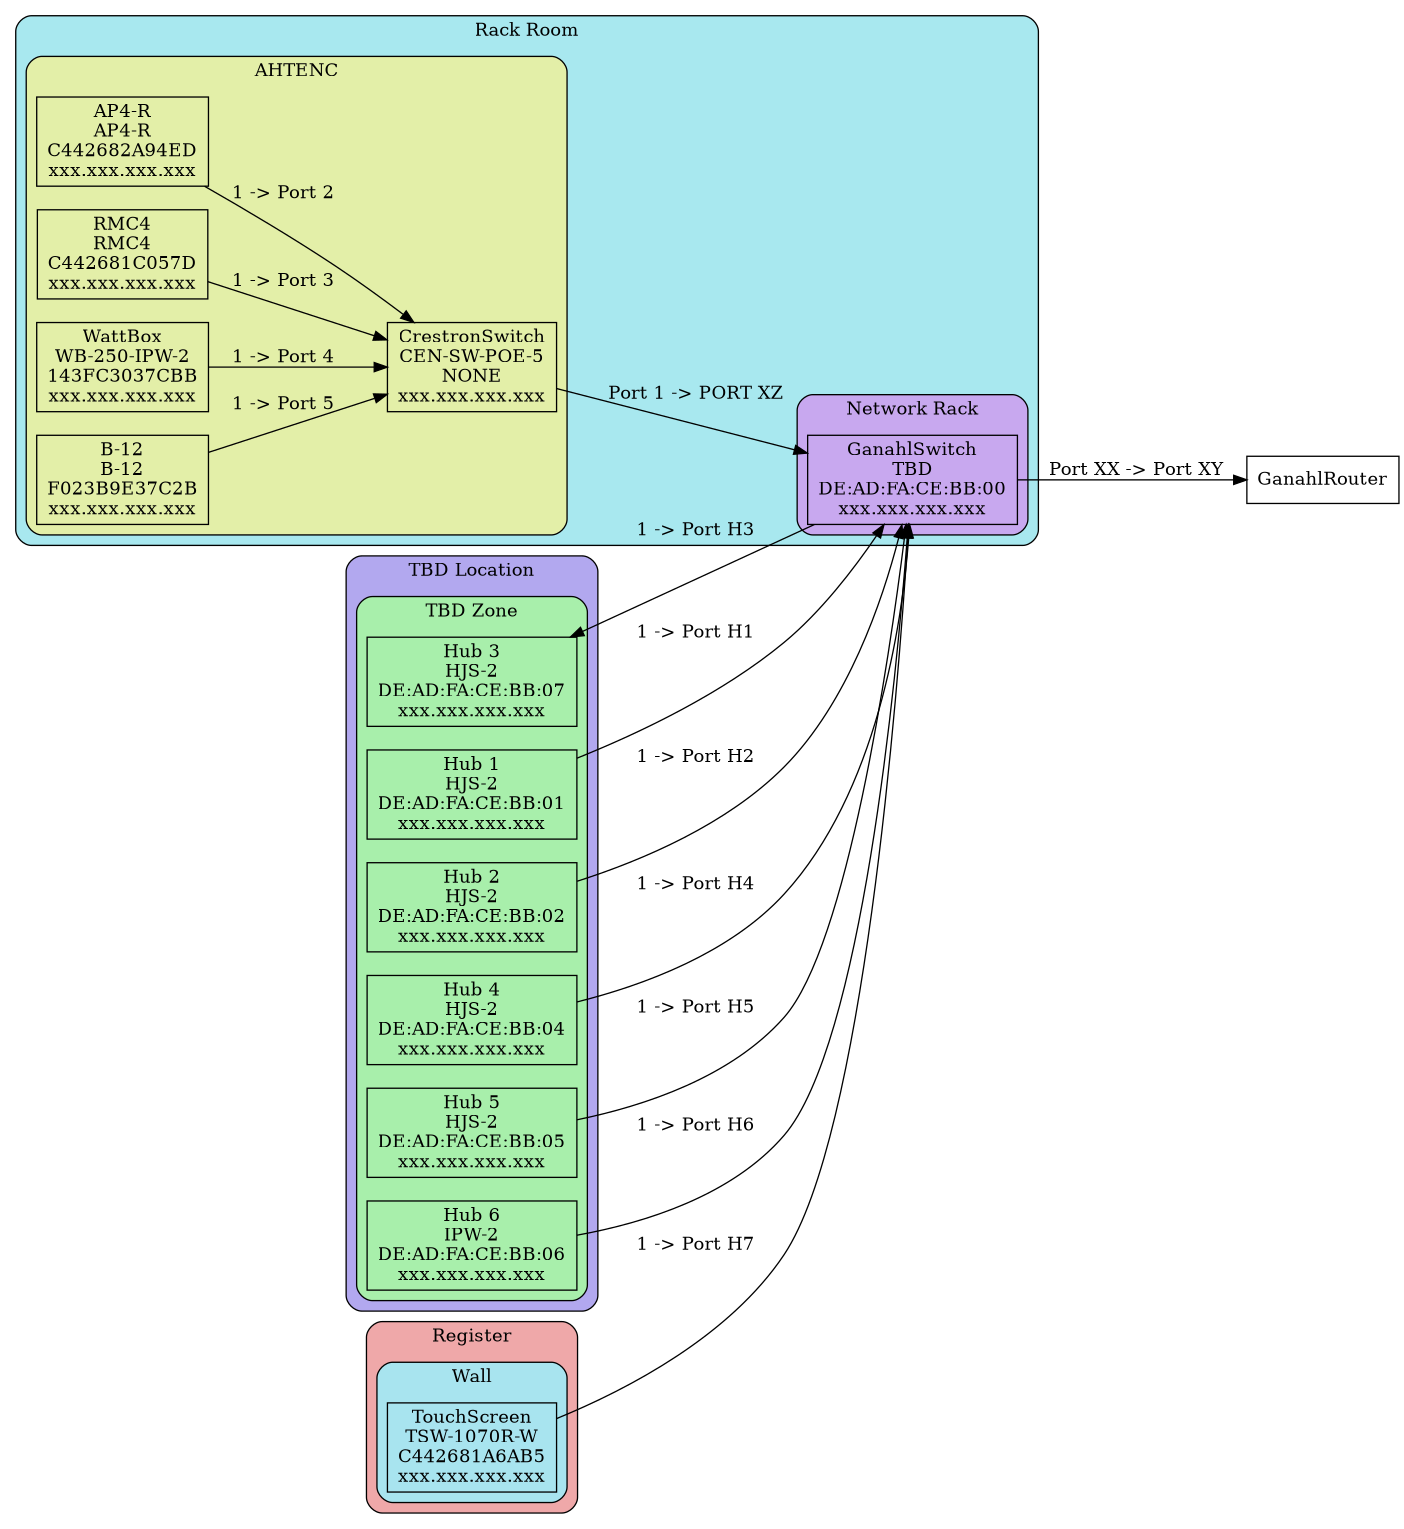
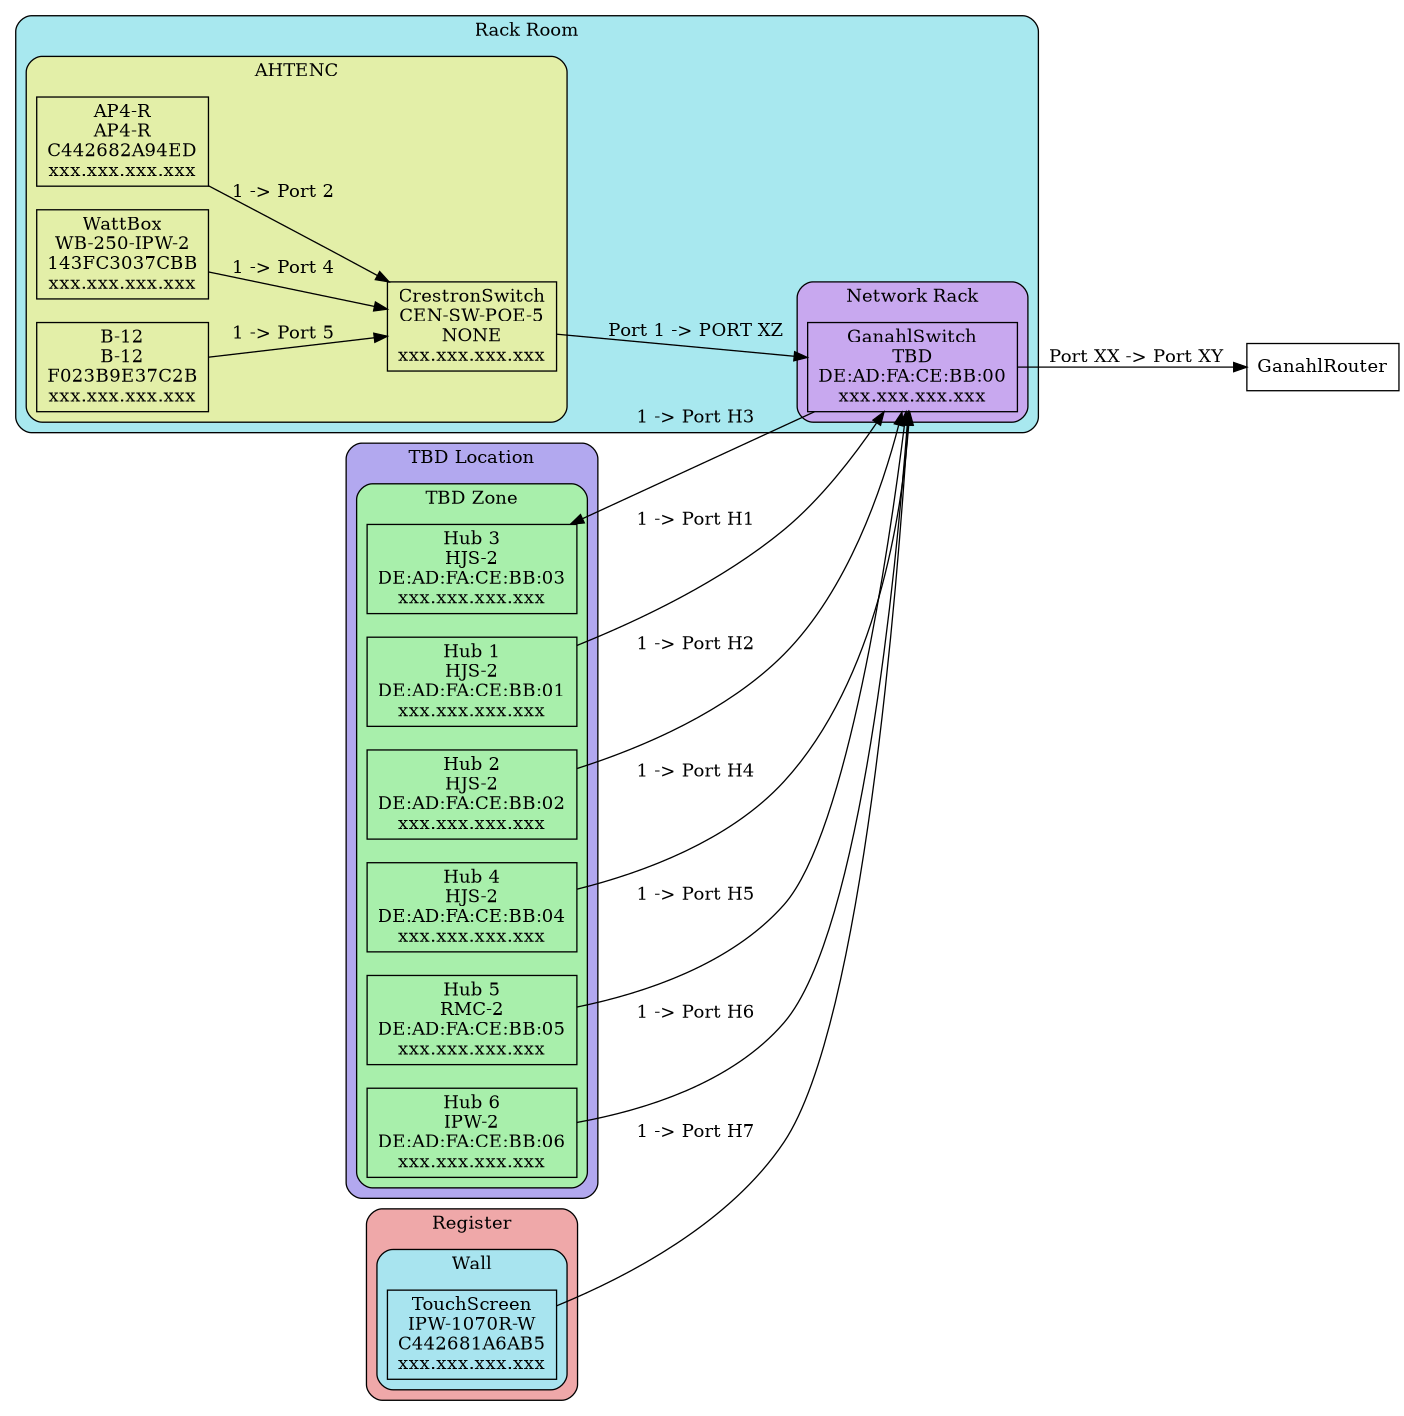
node "RMC4 RMC4 C442681C057D xxx.xxx.xxx.xxx": removed
node "Hub 3 HJS-2 DE:AD:FA:CE:BB:07 xxx.xxx.xxx.xxx": label "Hub 3 HJS-2 DE:AD:FA:CE:BB:07 xxx.xxx.xxx.xxx" -> "Hub 3 HJS-2 DE:AD:FA:CE:BB:03 xxx.xxx.xxx.xxx"
node "Hub 5 HJS-2 DE:AD:FA:CE:BB:05 xxx.xxx.xxx.xxx": label "Hub 5 HJS-2 DE:AD:FA:CE:BB:05 xxx.xxx.xxx.xxx" -> "Hub 5 RMC-2 DE:AD:FA:CE:BB:05 xxx.xxx.xxx.xxx"
node "TouchScreen TSW-1070R-W C442681A6AB5 xxx.xxx.xxx.xxx": label "TouchScreen TSW-1070R-W C442681A6AB5 xxx.xxx.xxx.xxx" -> "TouchScreen IPW-1070R-W C442681A6AB5 xxx.xxx.xxx.xxx"
